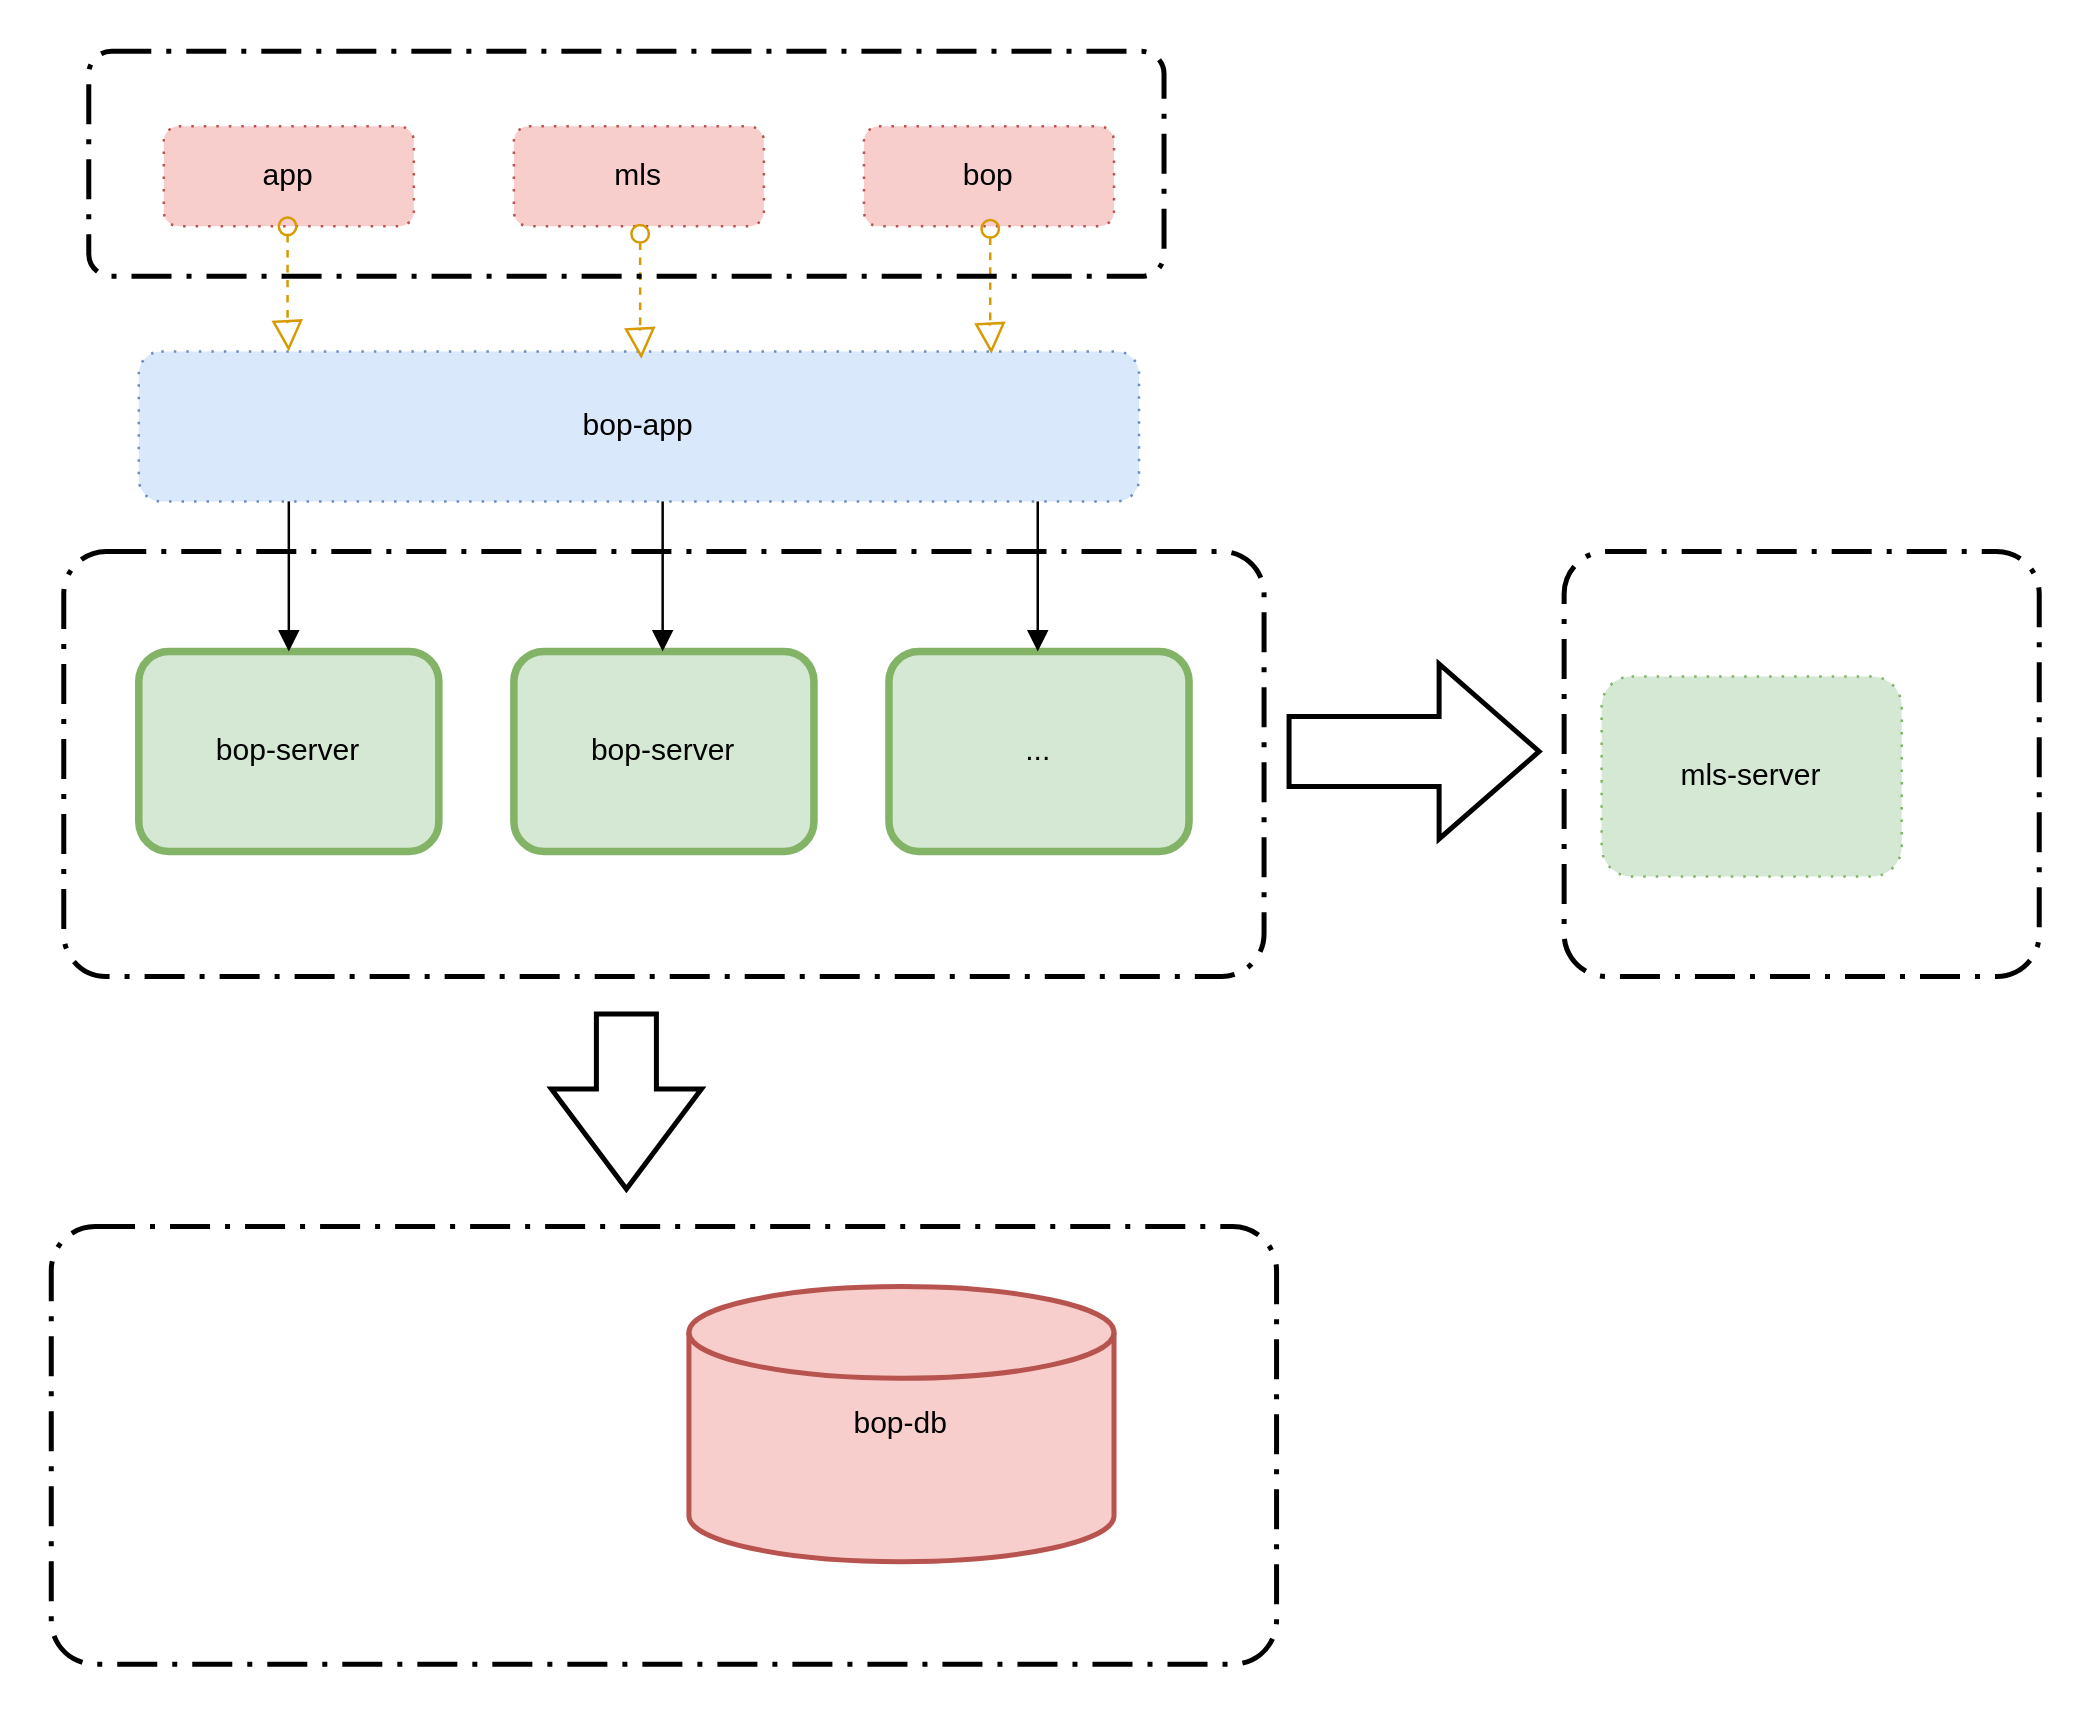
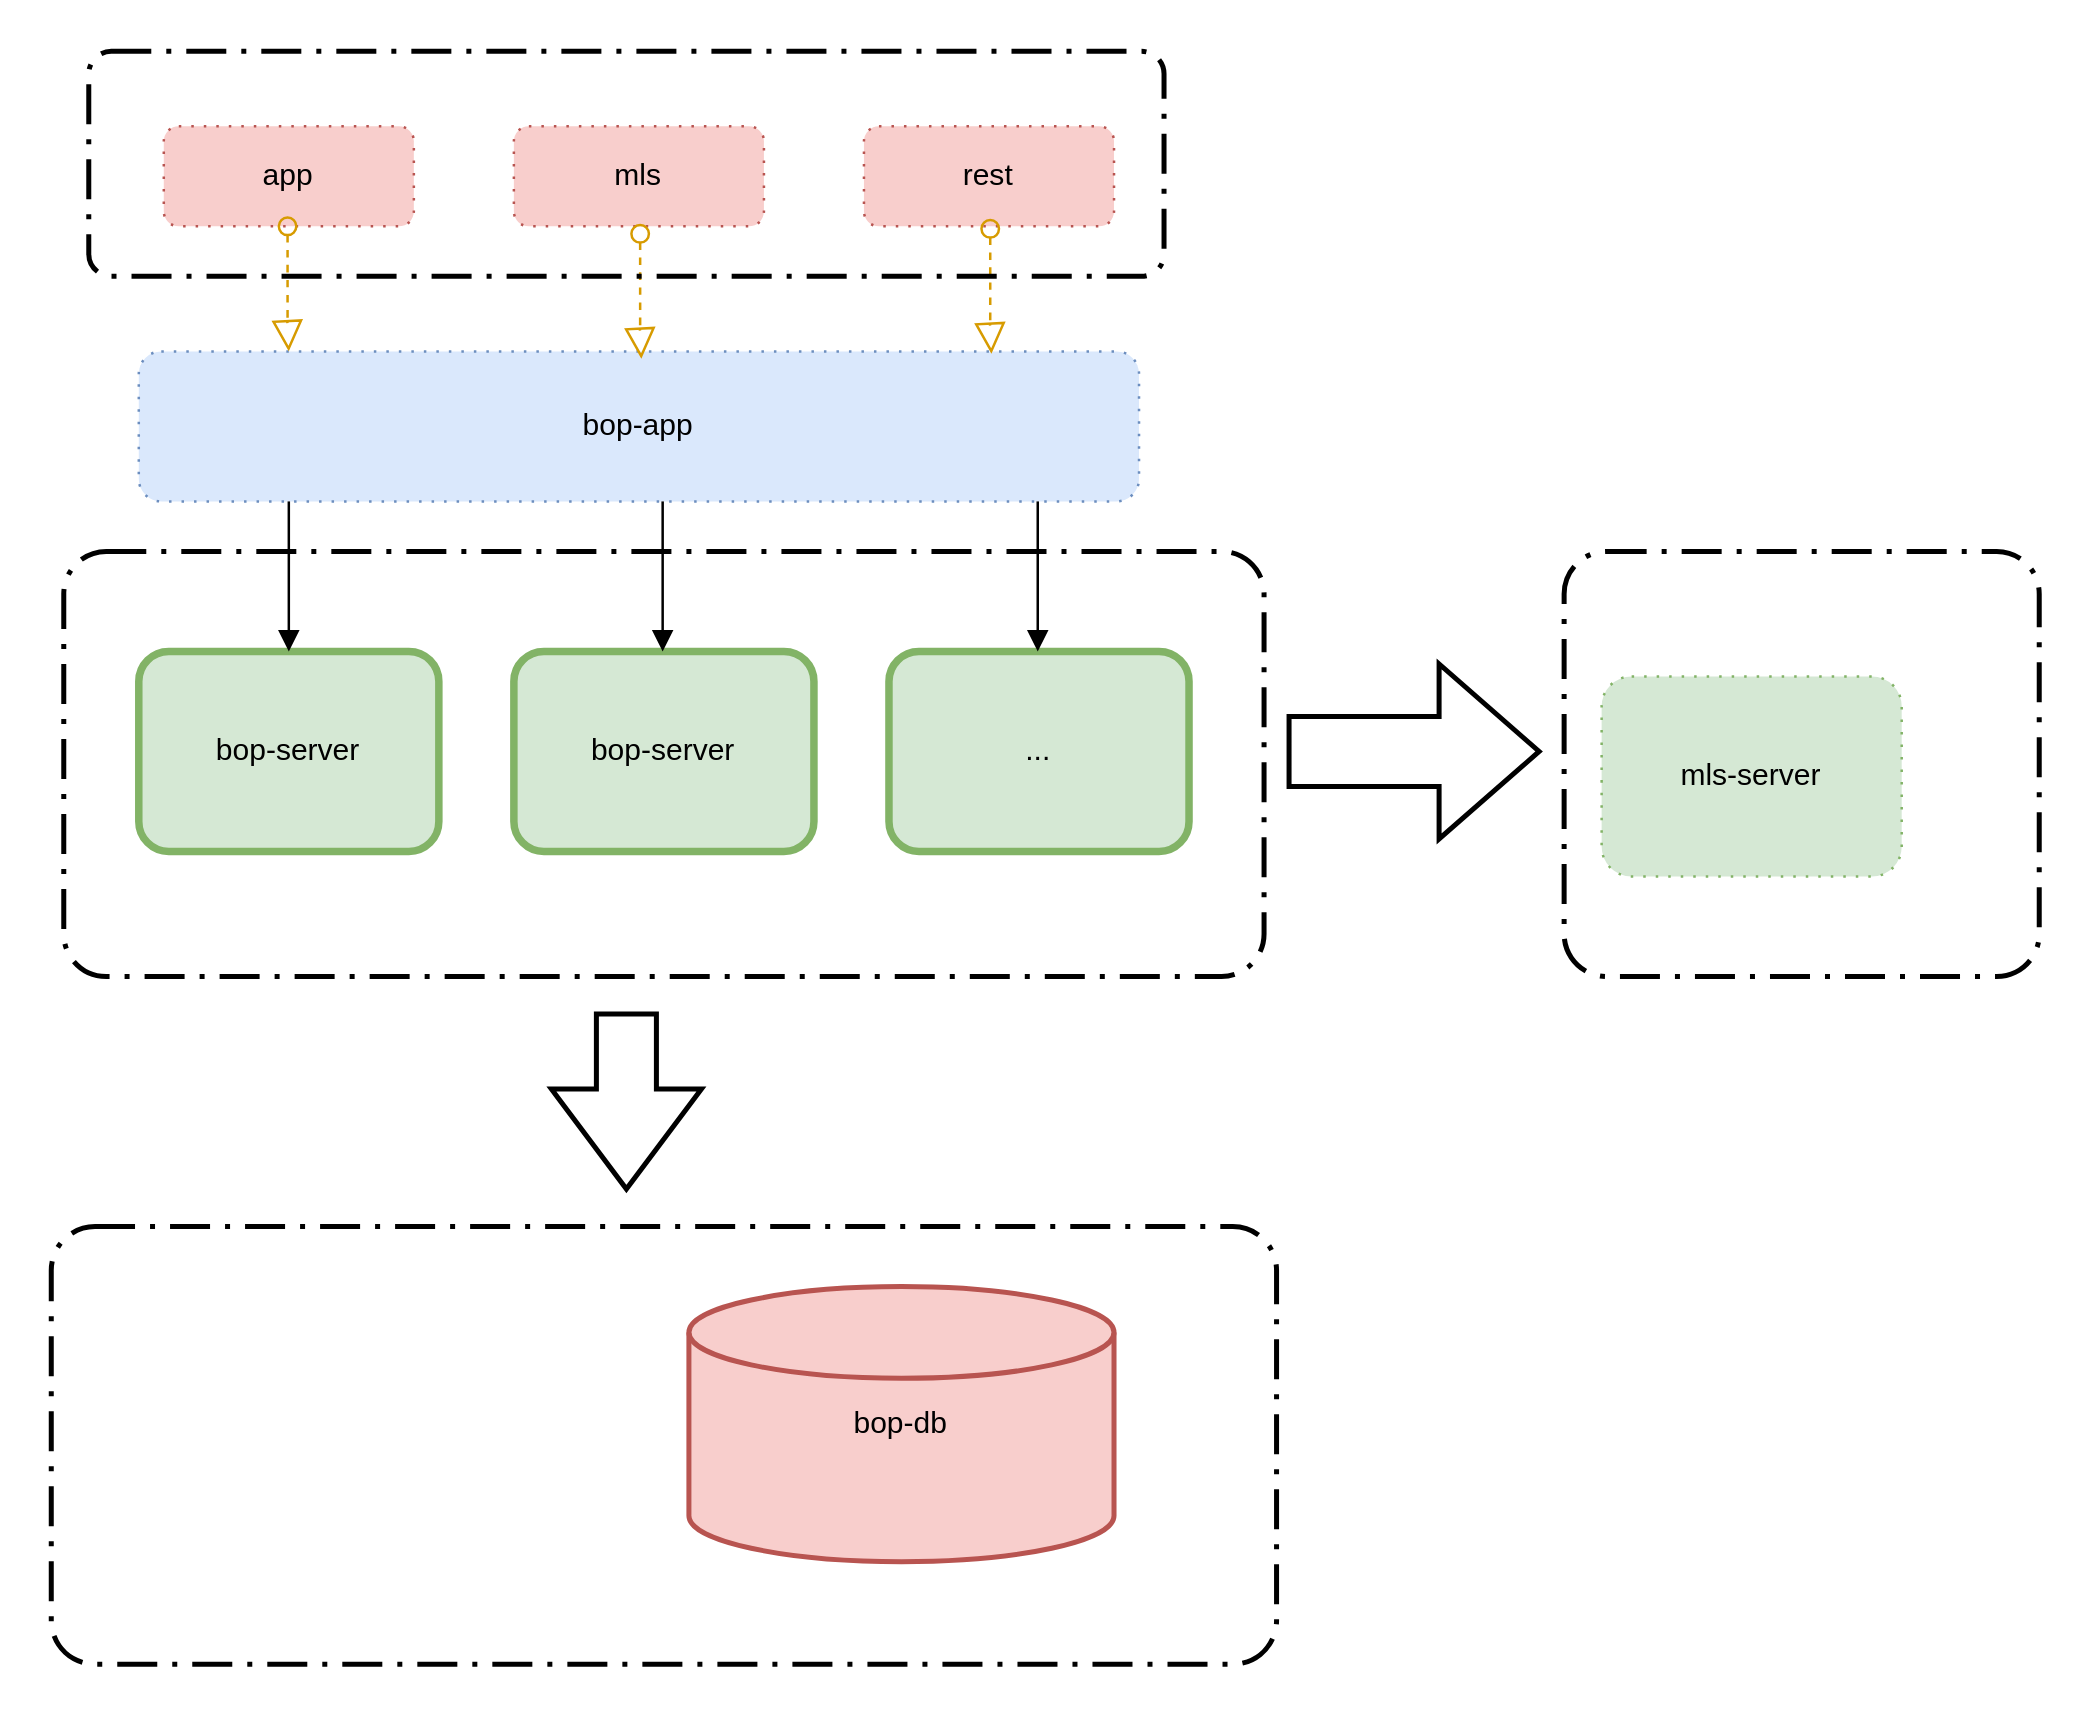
node "bop": label "bop" -> "rest"
